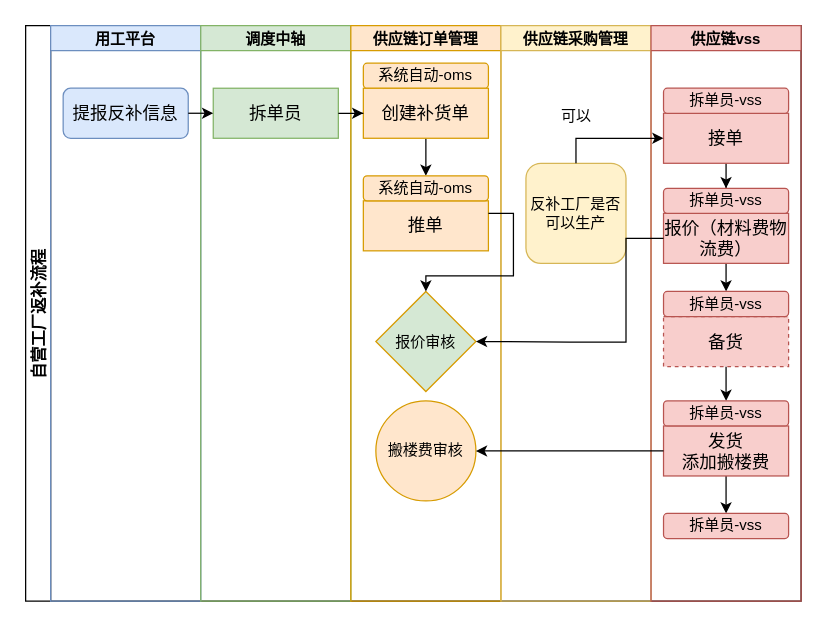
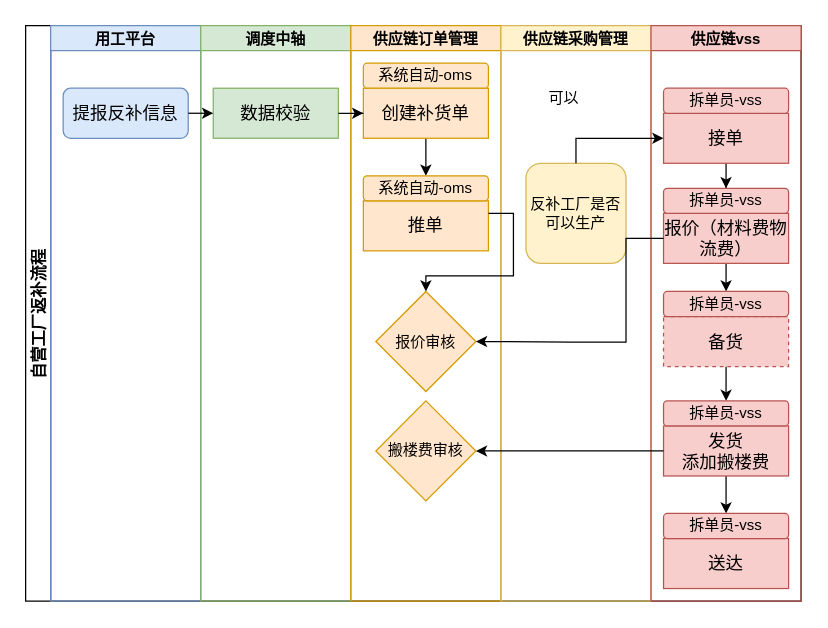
node "拆单员": label "拆单员" -> "数据校验"
node "可以": moved (576, 117) -> (563, 98)
node "报价审核": fillcolor #d5e8d4 -> #ffe6cc
node "搬楼费审核": shape ellipse -> diamond
node "送达": added
